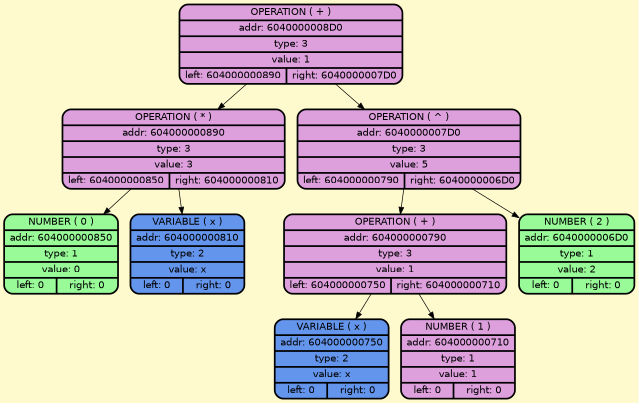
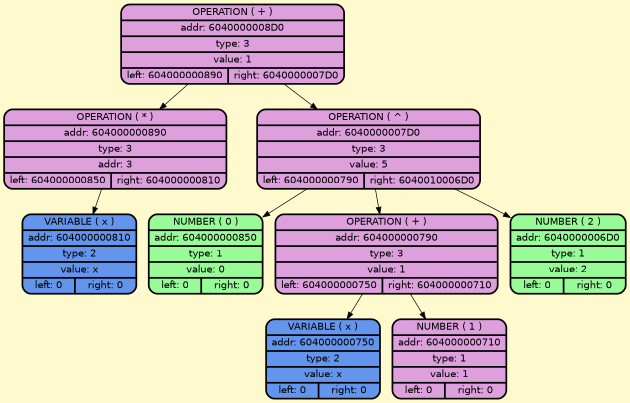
node "OPERATION ( * )": text "value: 3" -> "addr: 3"
node "OPERATION ( ^ )": text "right: 6040000006D0" -> "right: 6040010006D0"
edge "OPERATION ( * )" -> "NUMBER ( 0 )": now "OPERATION ( ^ )" -> "NUMBER ( 0 )"
